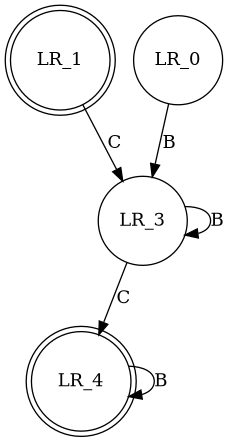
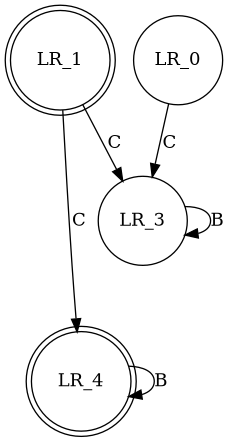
edge "LR_0" -> "LR_3": label "B" -> "C"
edge "LR_3" -> "LR_4": now "LR_1" -> "LR_4"
